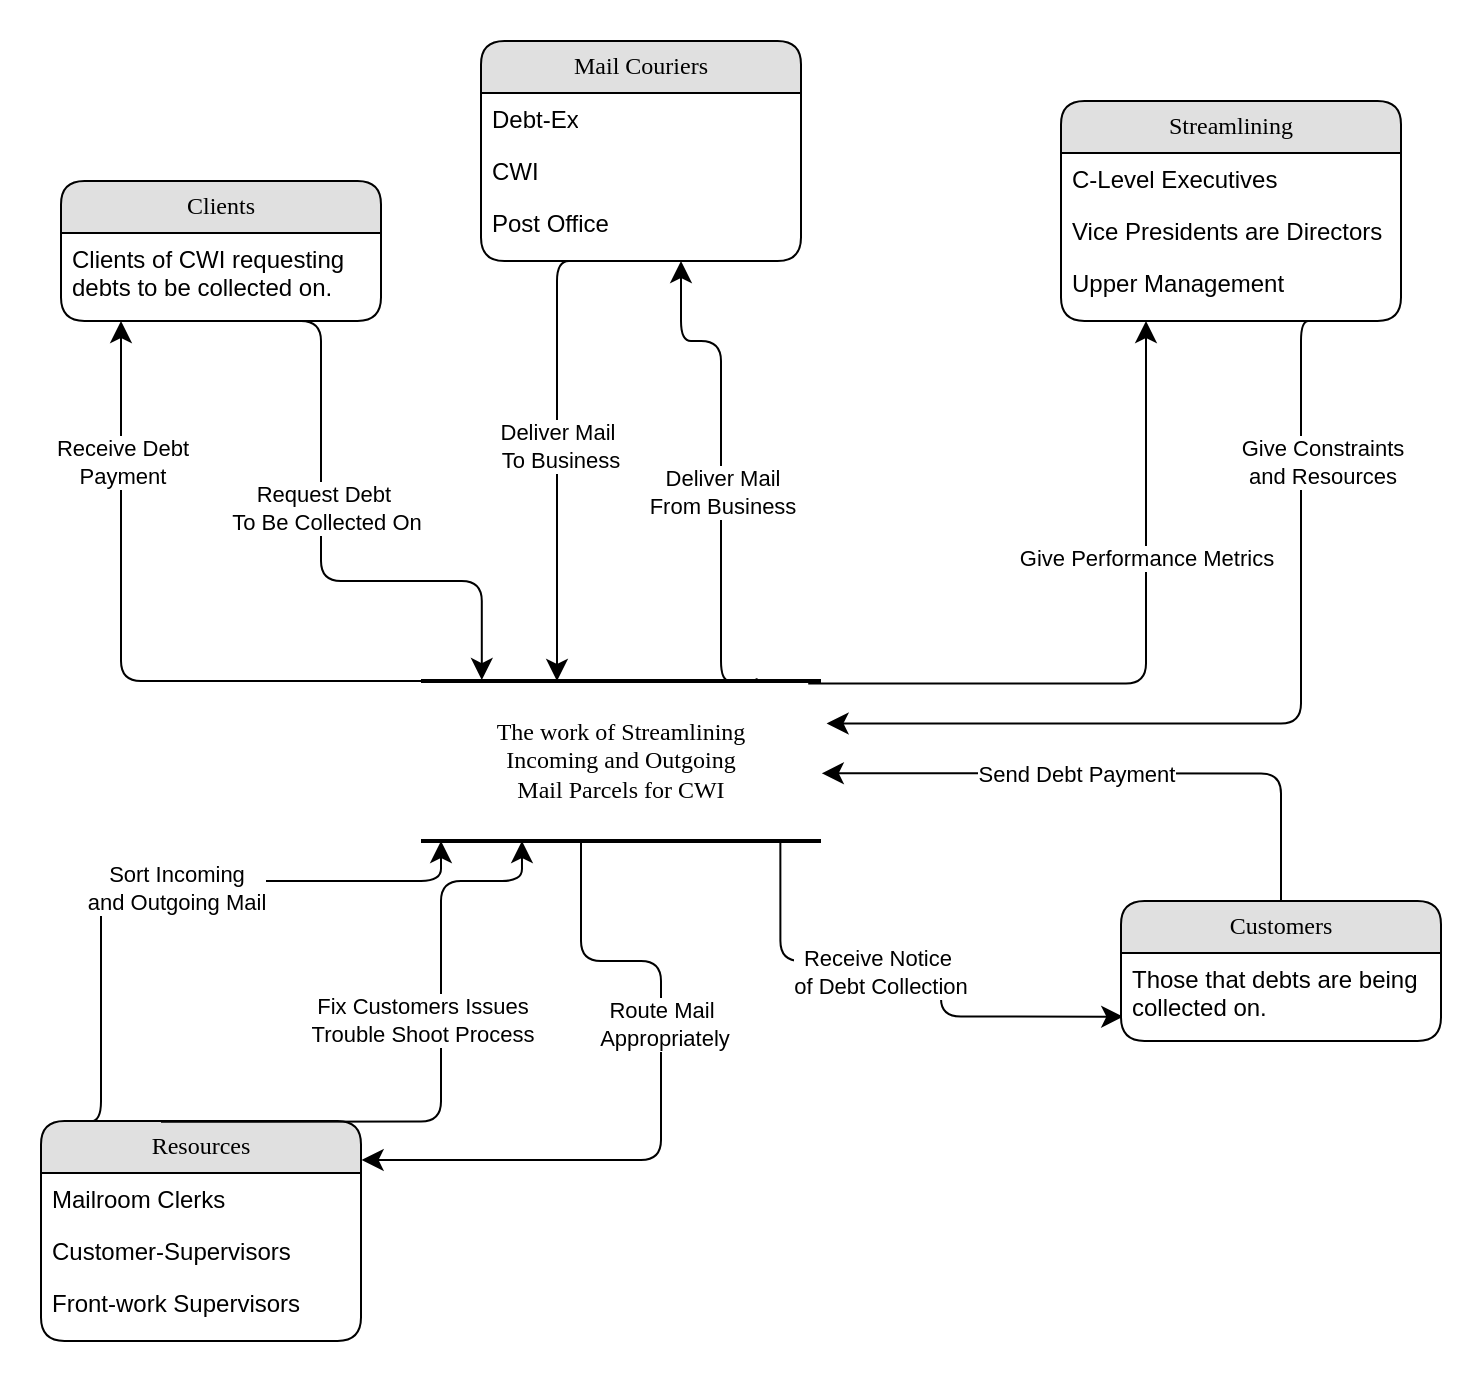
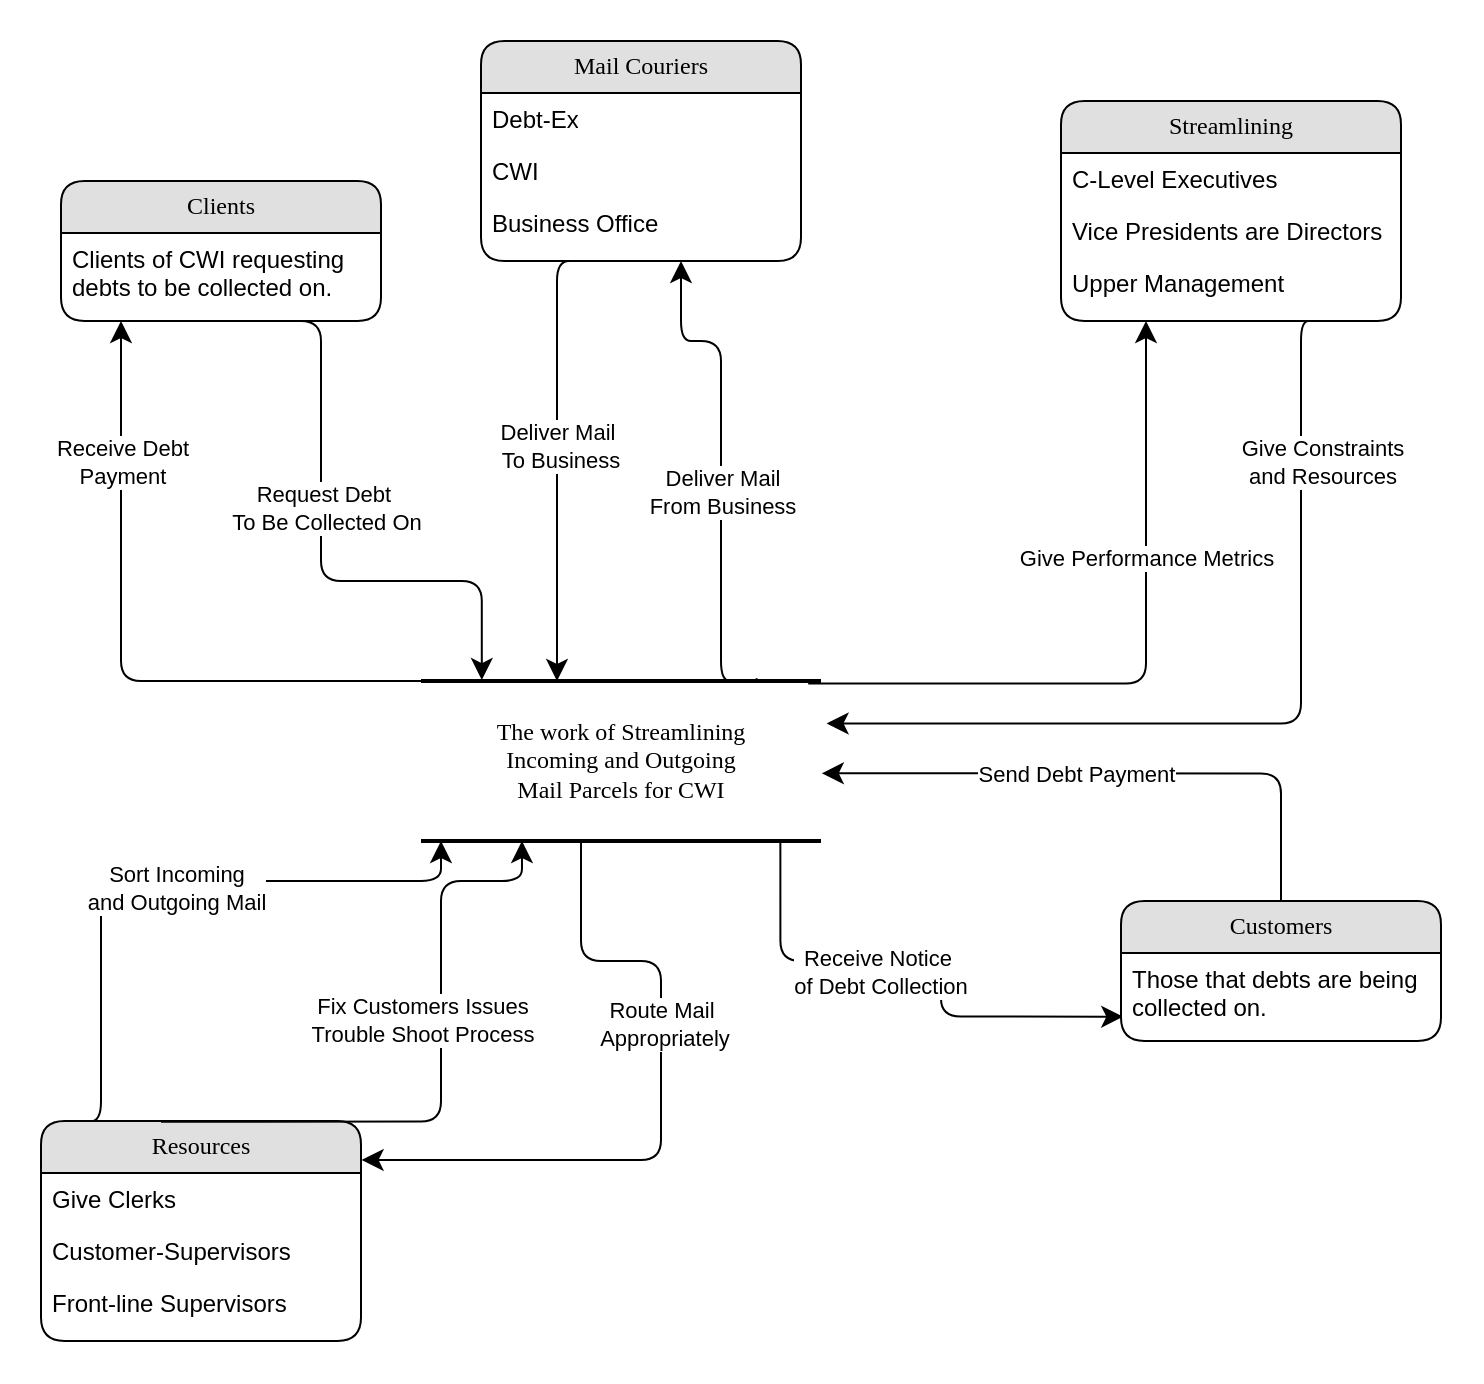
node "Post Office": label "Post Office" -> "Business Office"
node "Mailroom Clerks": label "Mailroom Clerks" -> "Give Clerks"
node "Front-work Supervisors": label "Front-work Supervisors" -> "Front-line Supervisors"
